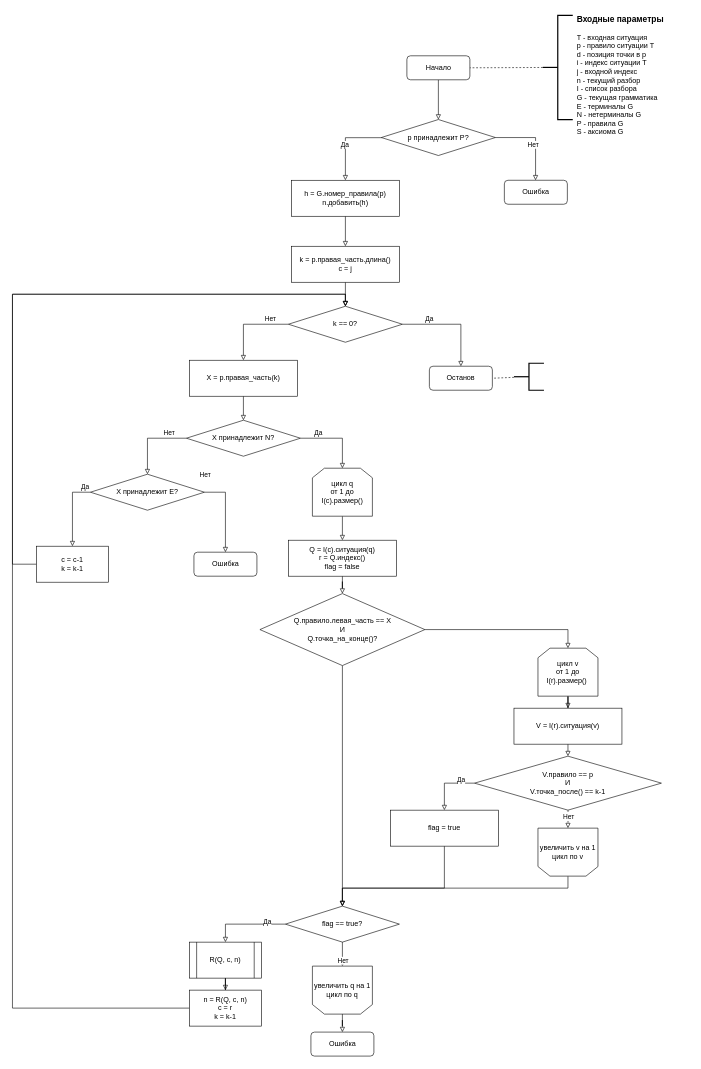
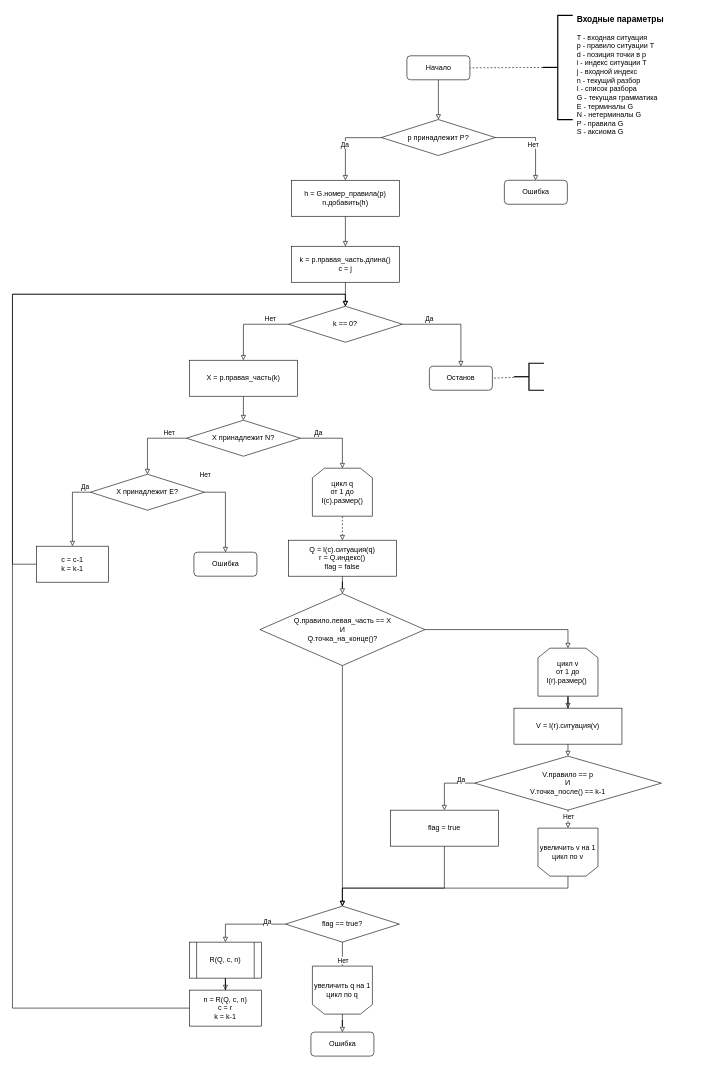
edge "цикл q от 1 до I(c).размер()" -> "Q = I(c).ситуация(q) r = Q.индекс() flag = false": style solid -> dashed
